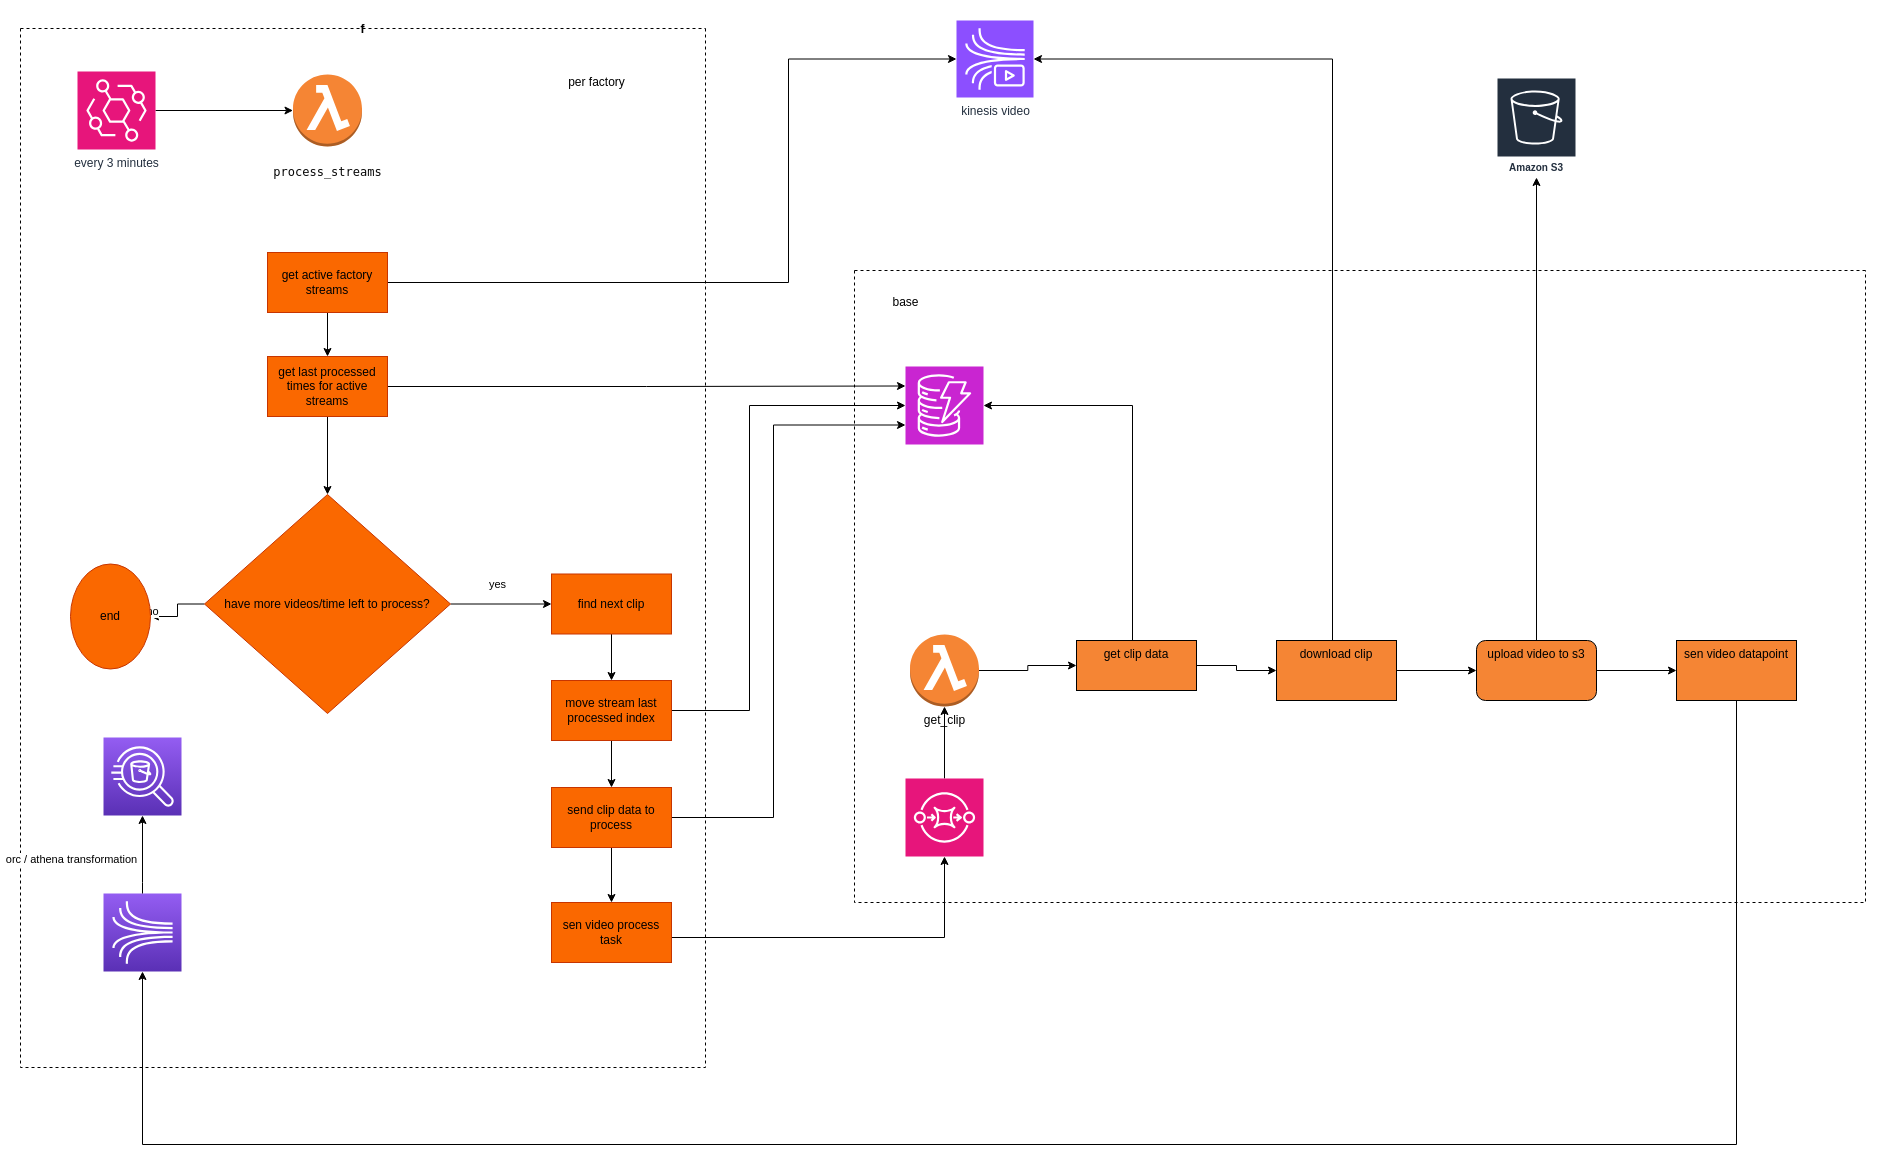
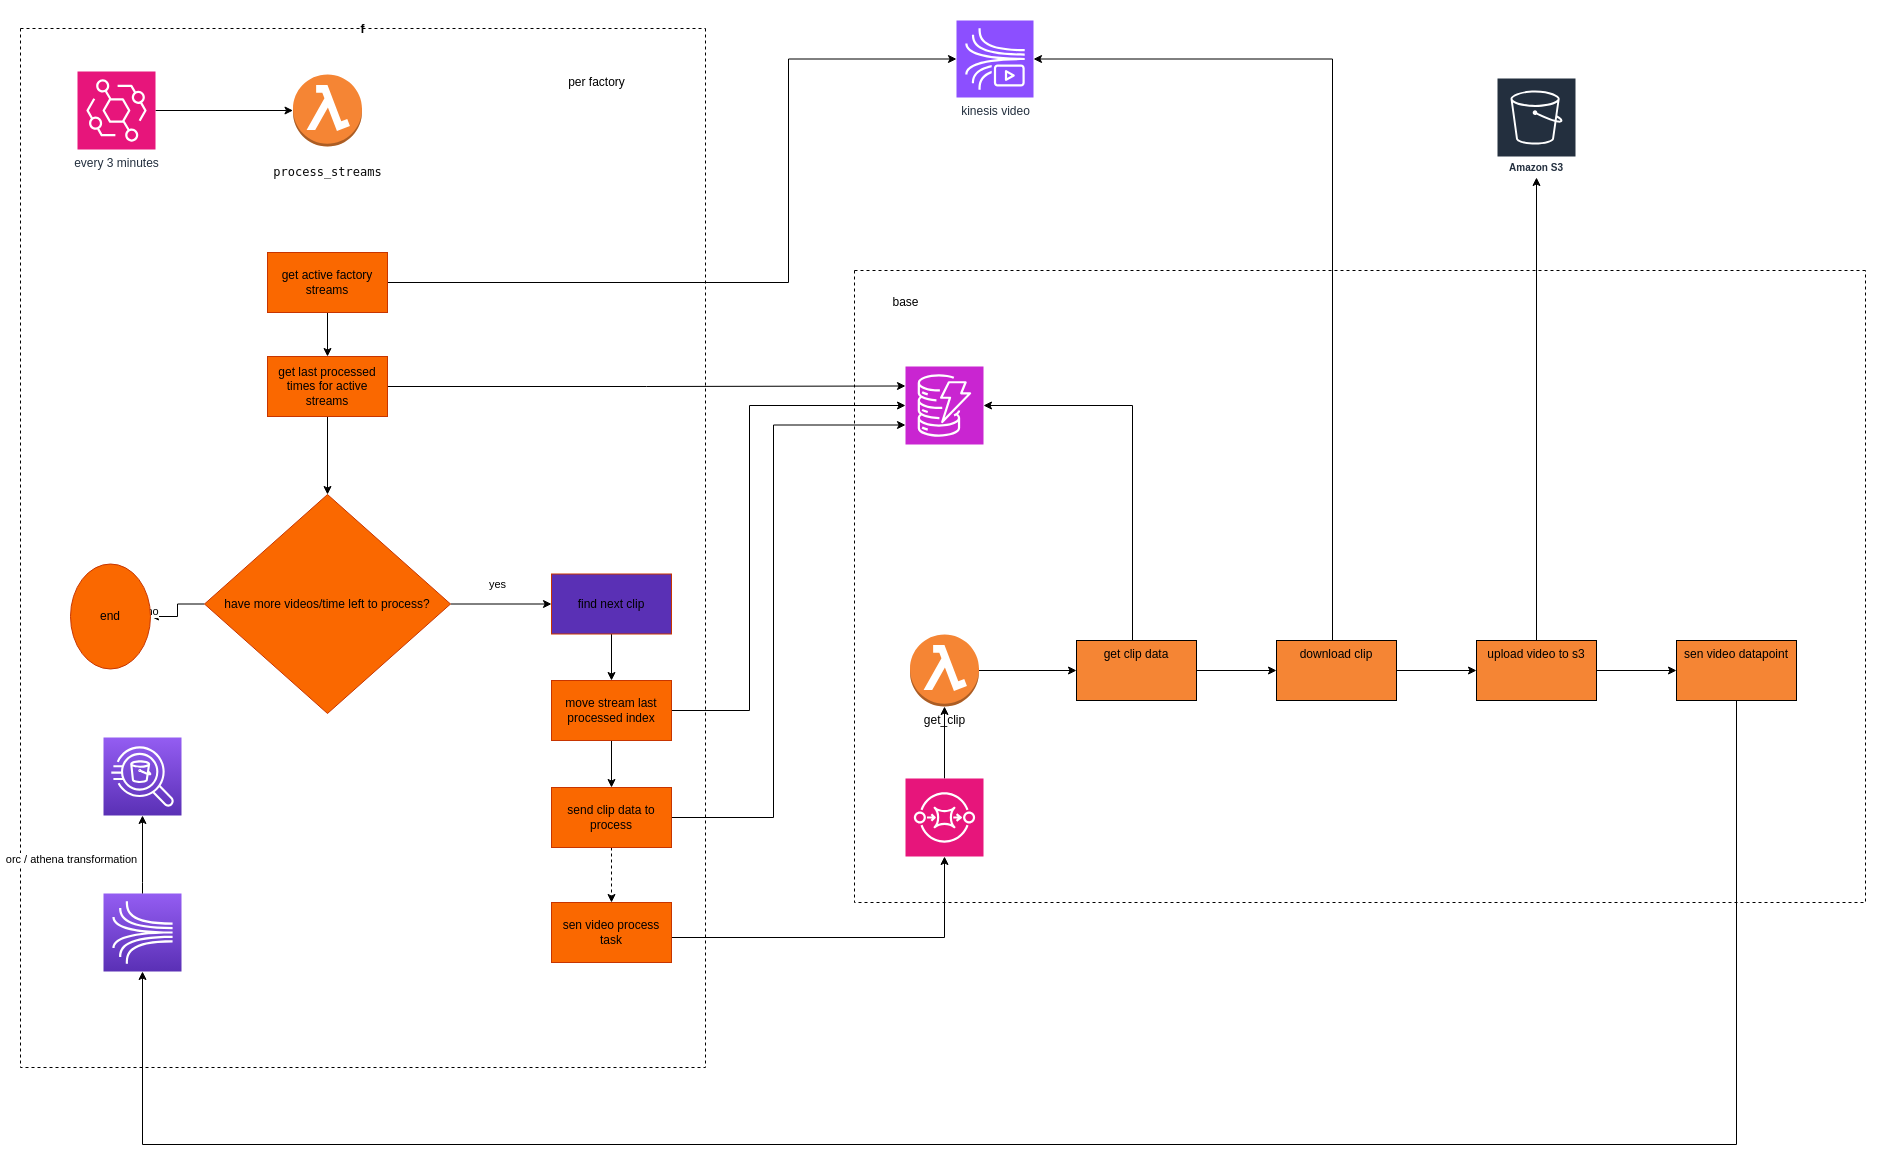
node "find next clip": fillcolor #fa6800 -> #5a30b5
node "get clip data": size 120x50 -> 120x60
node "upload video to s3": shape rounded rectangle -> rectangle
edge "send clip data to process" -> "sen video process task": style solid -> dashed
